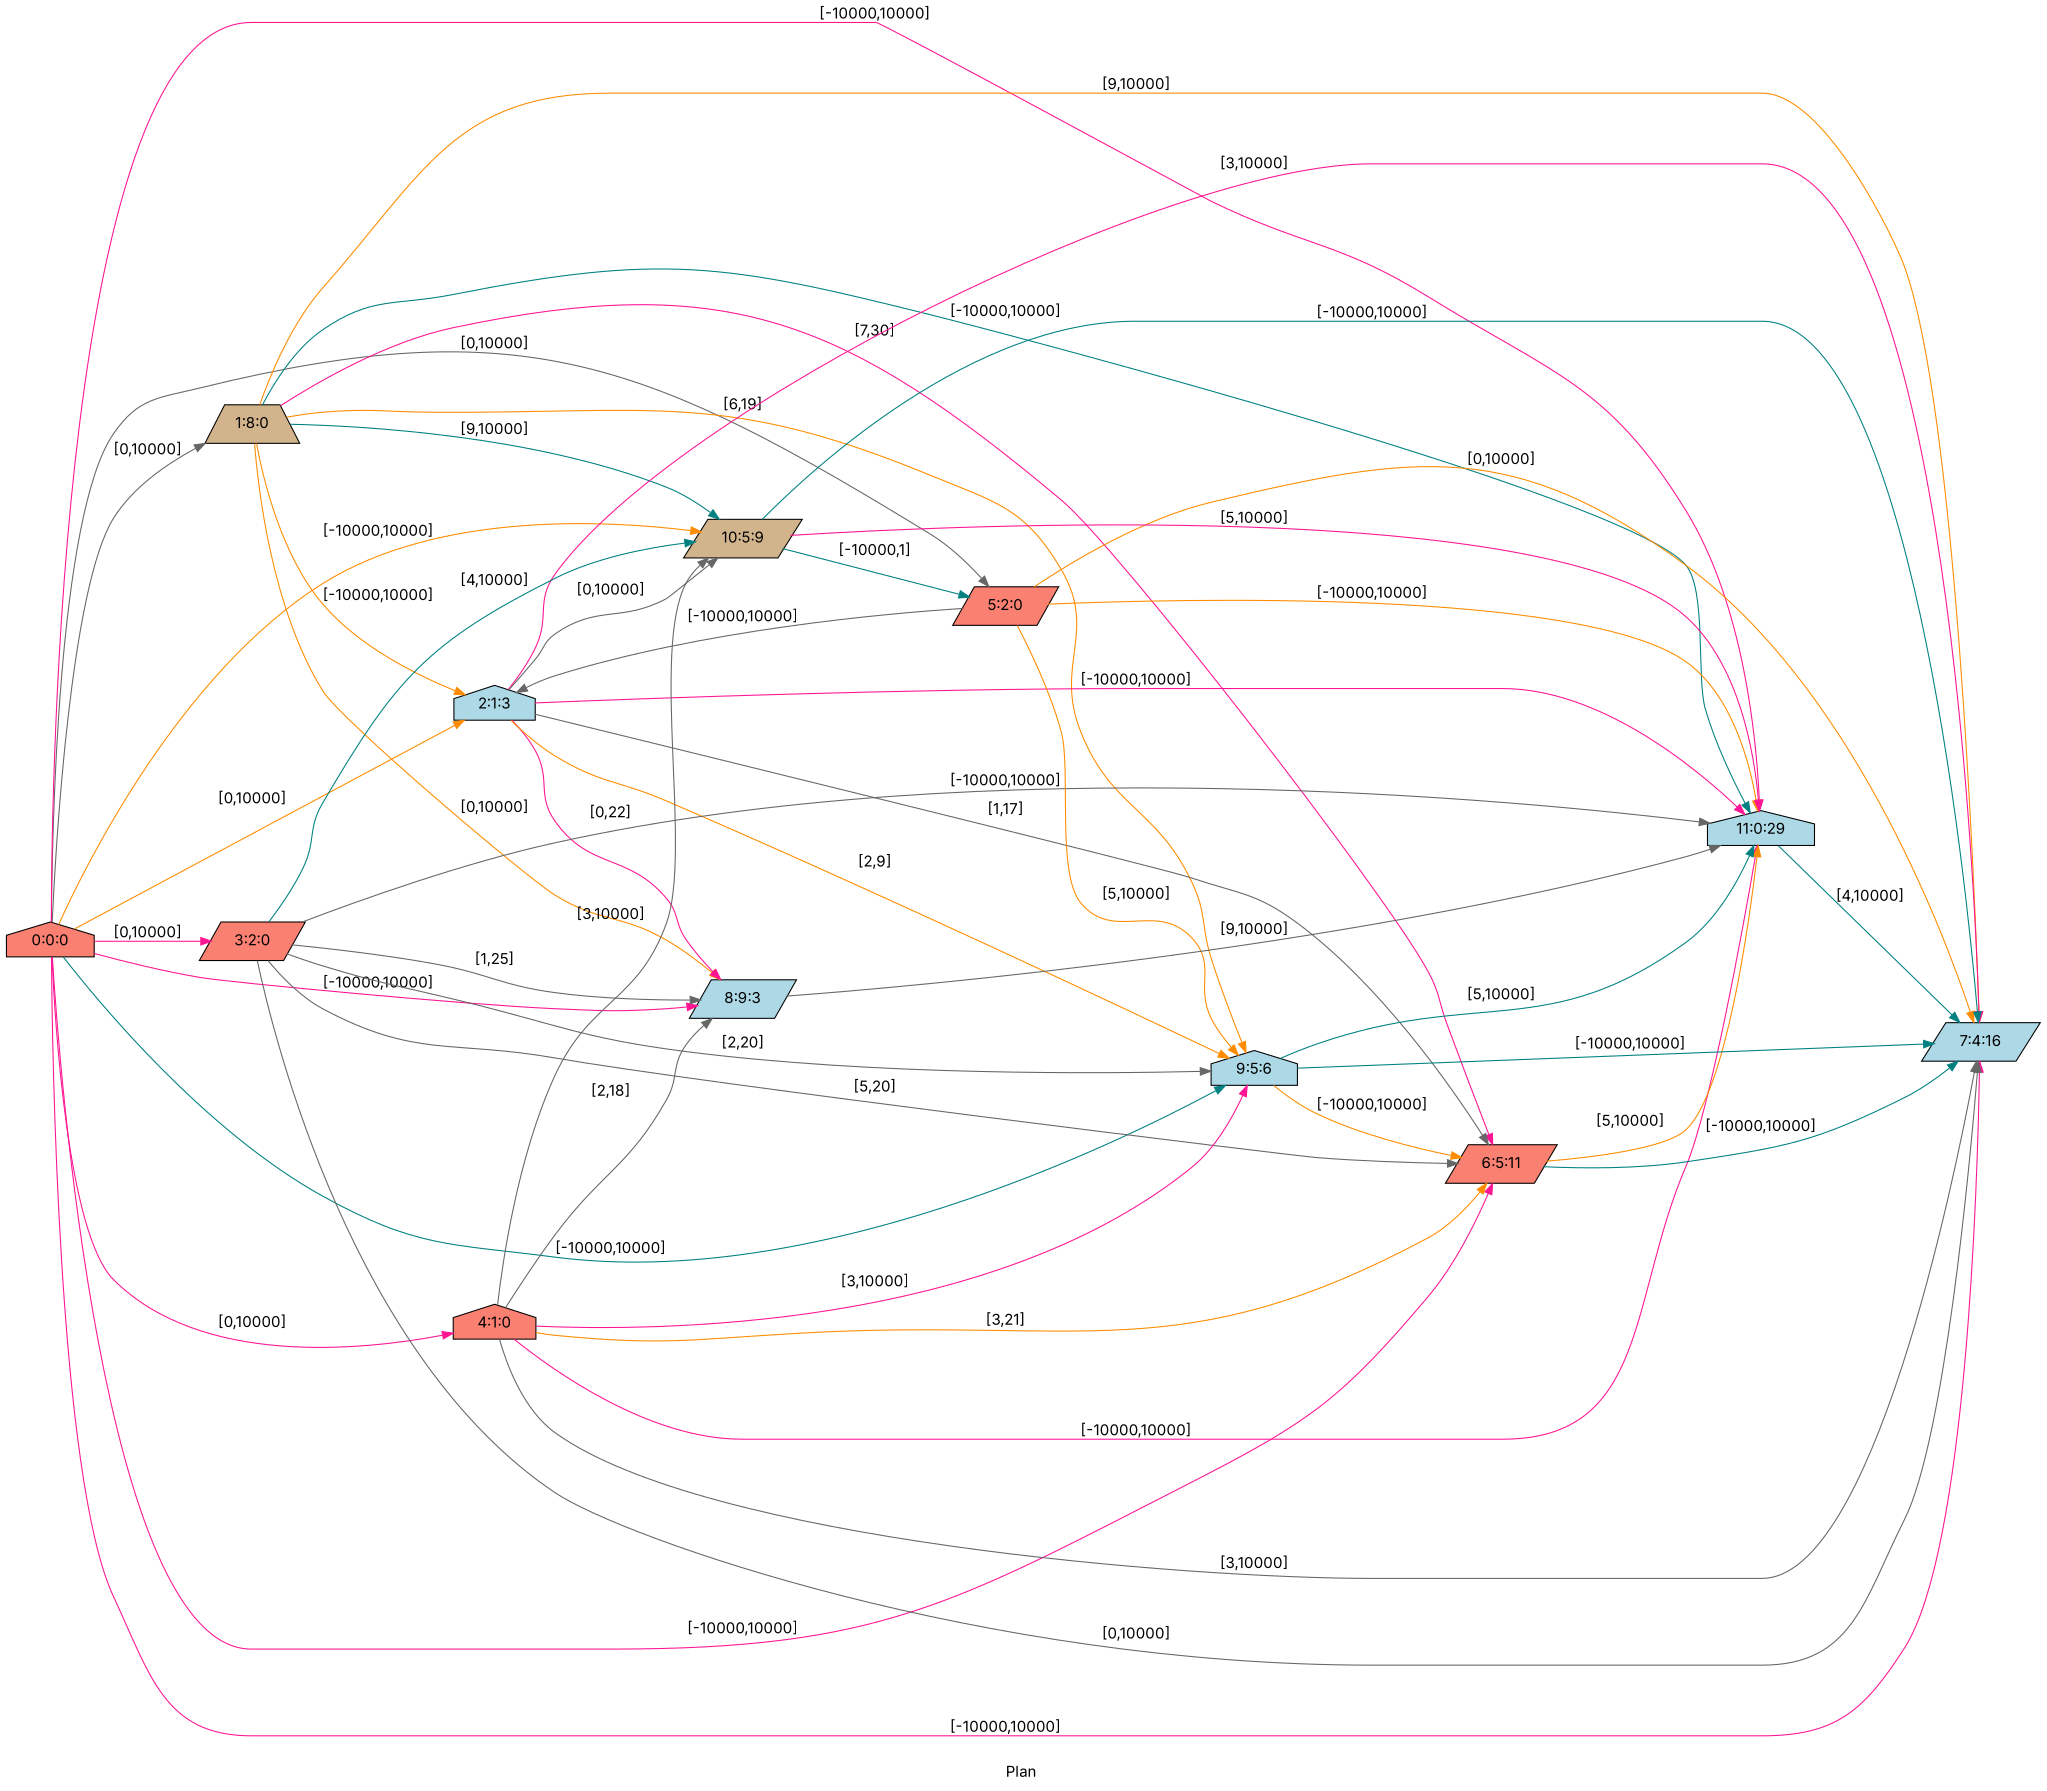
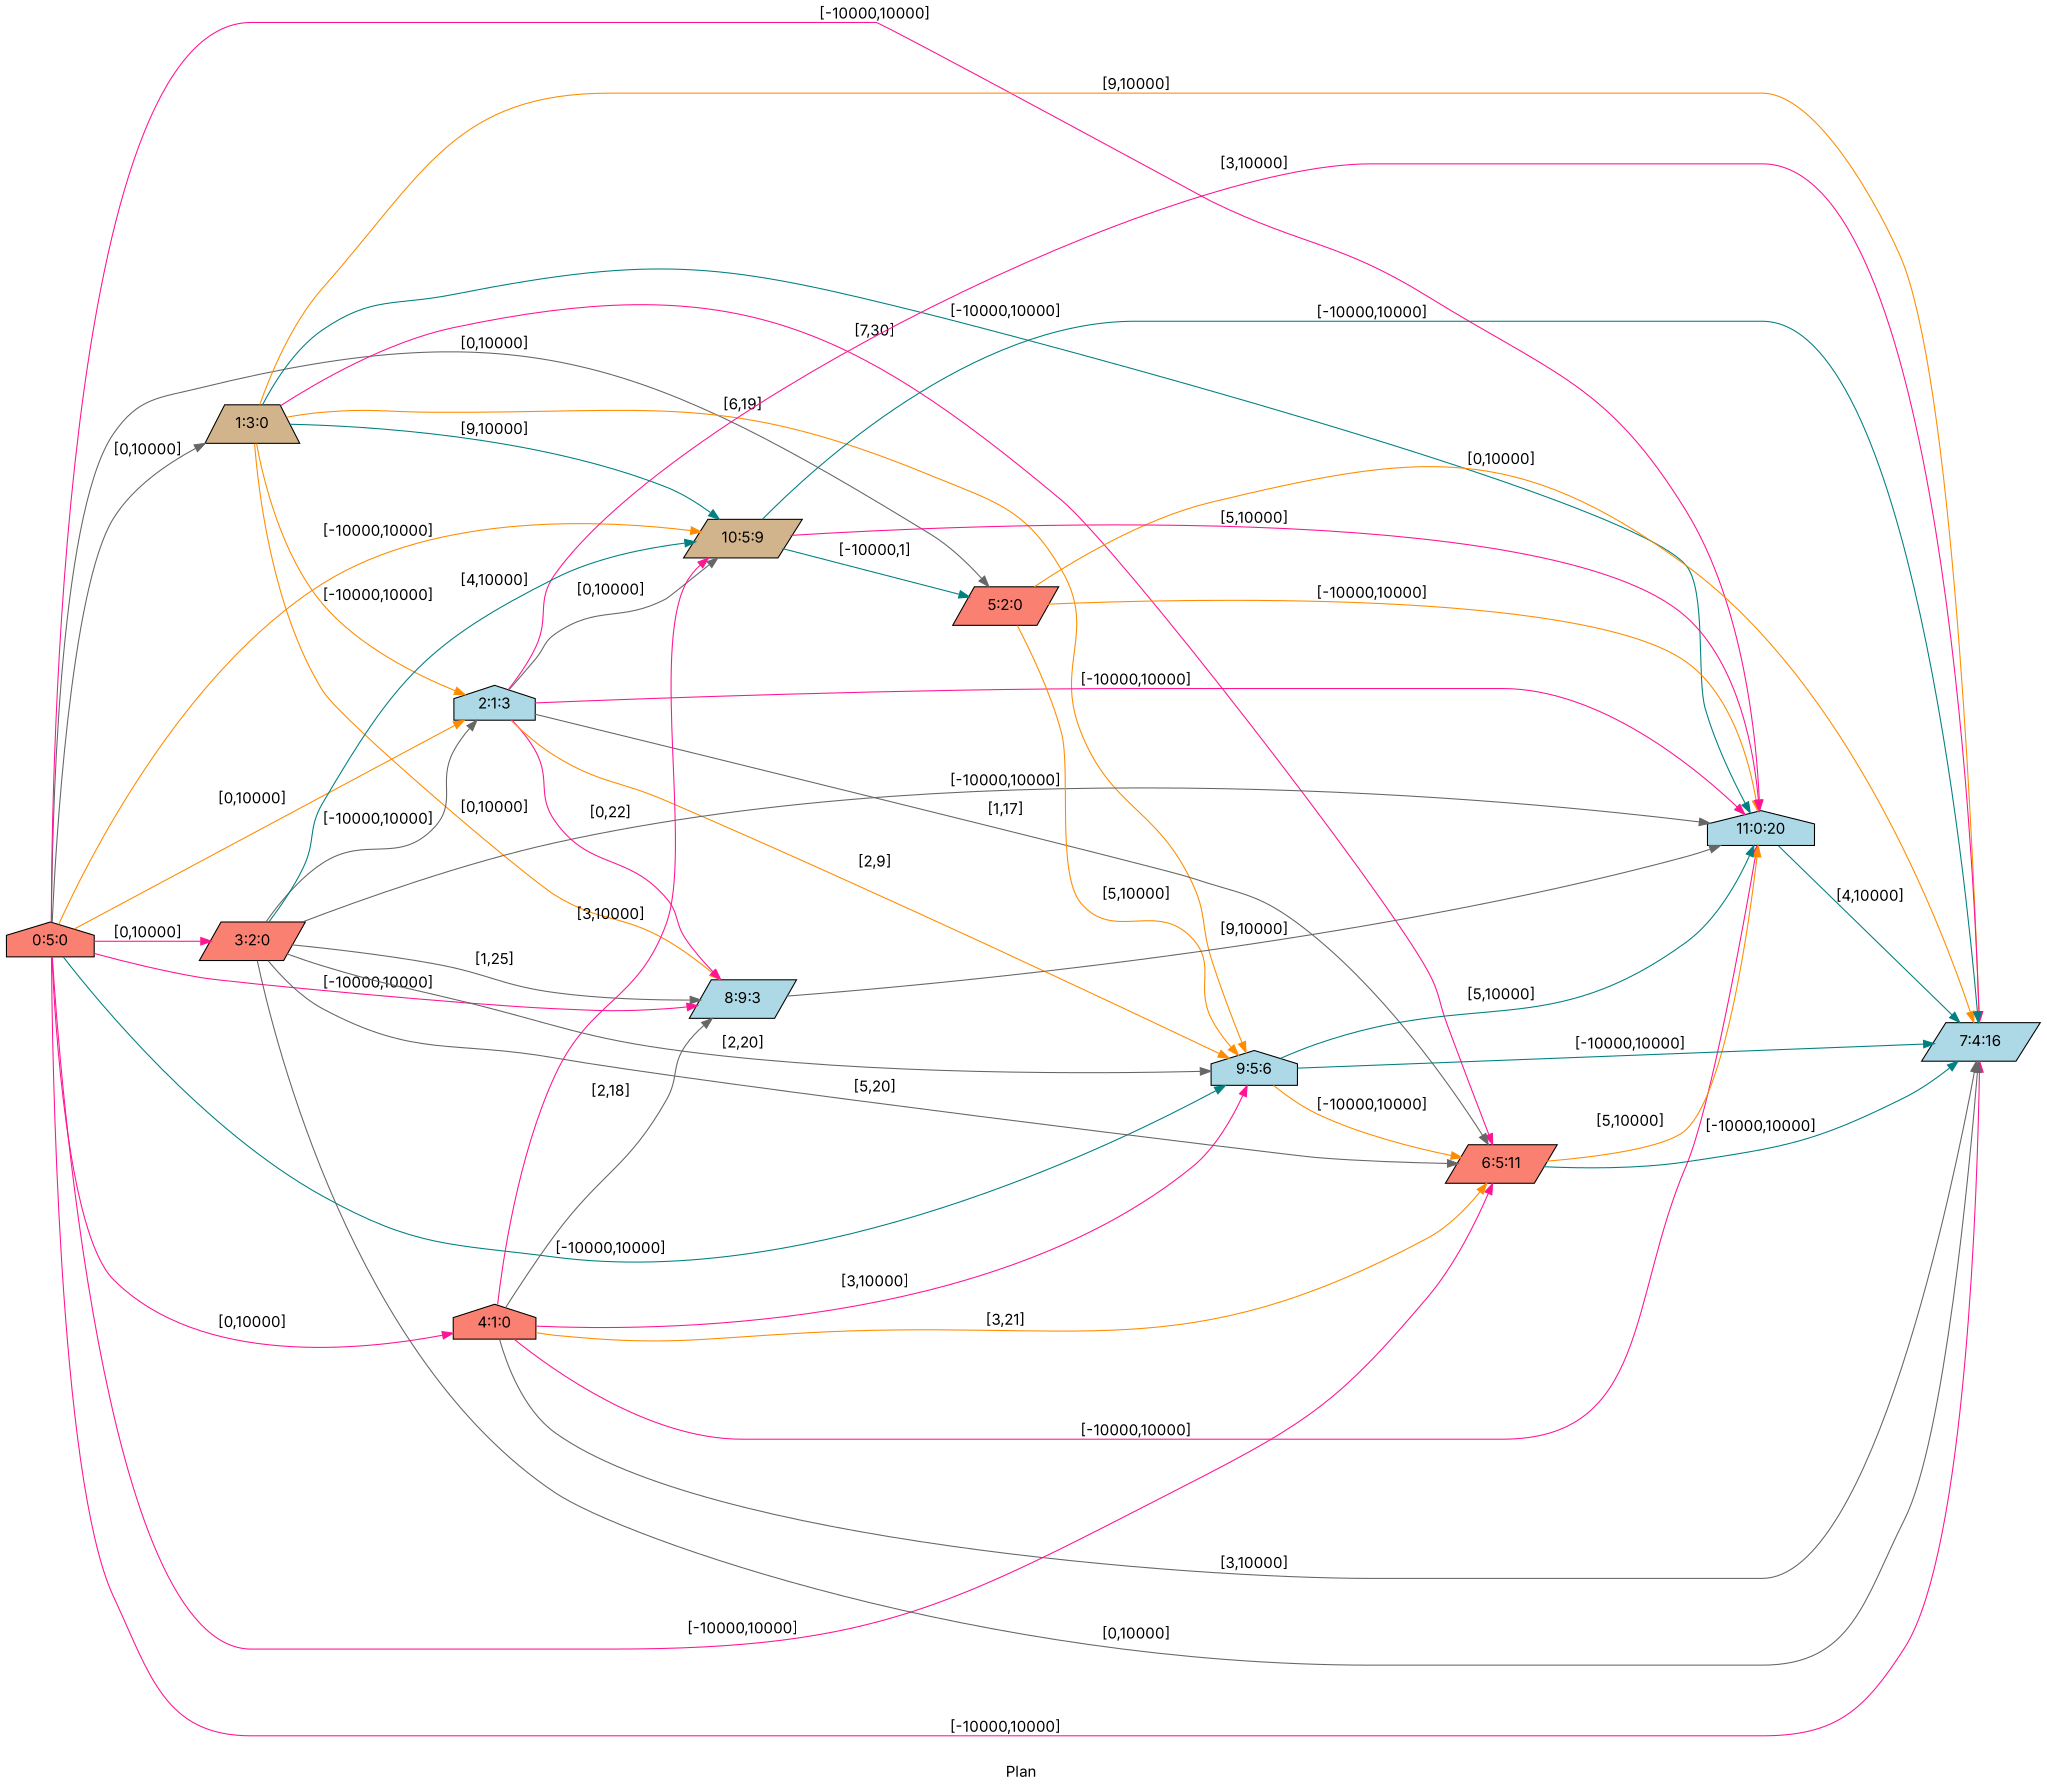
node "1:8:0": label "1:8:0" -> "1:3:0"
edge "5:2:0" -> "2:1:3": now "3:2:0" -> "2:1:3"
node "11:0:29": label "11:0:29" -> "11:0:20"
node "0:0:0": label "0:0:0" -> "0:5:0"
edge "4:1:0" -> "10:5:9": color gray40 -> deeppink
